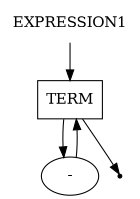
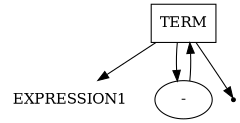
edge "EXPRESSION1" -> "TERM": reversed
